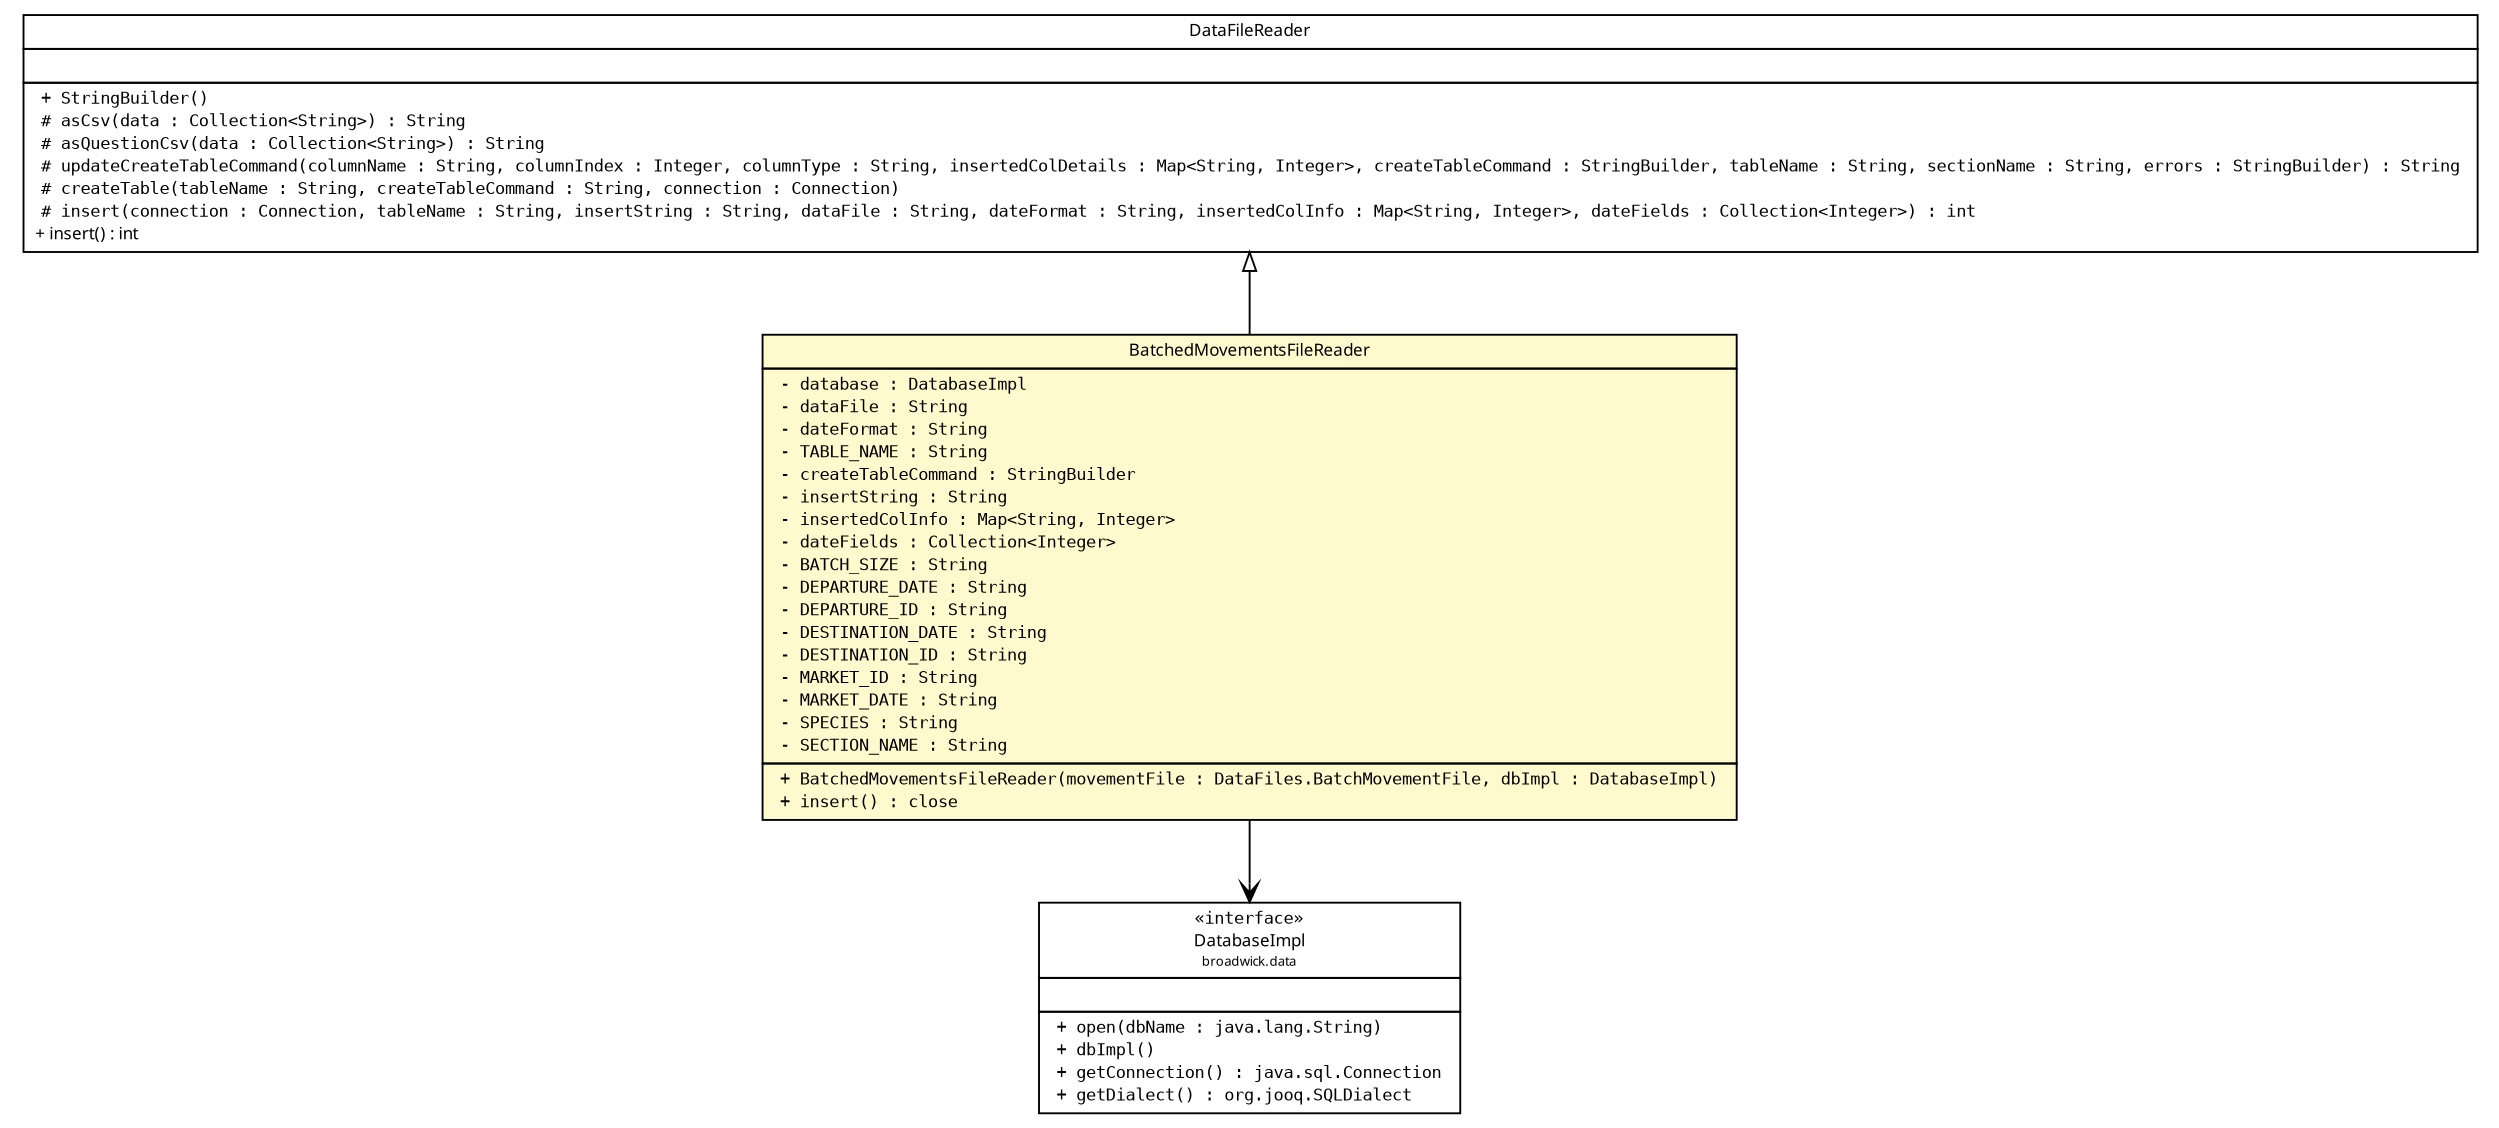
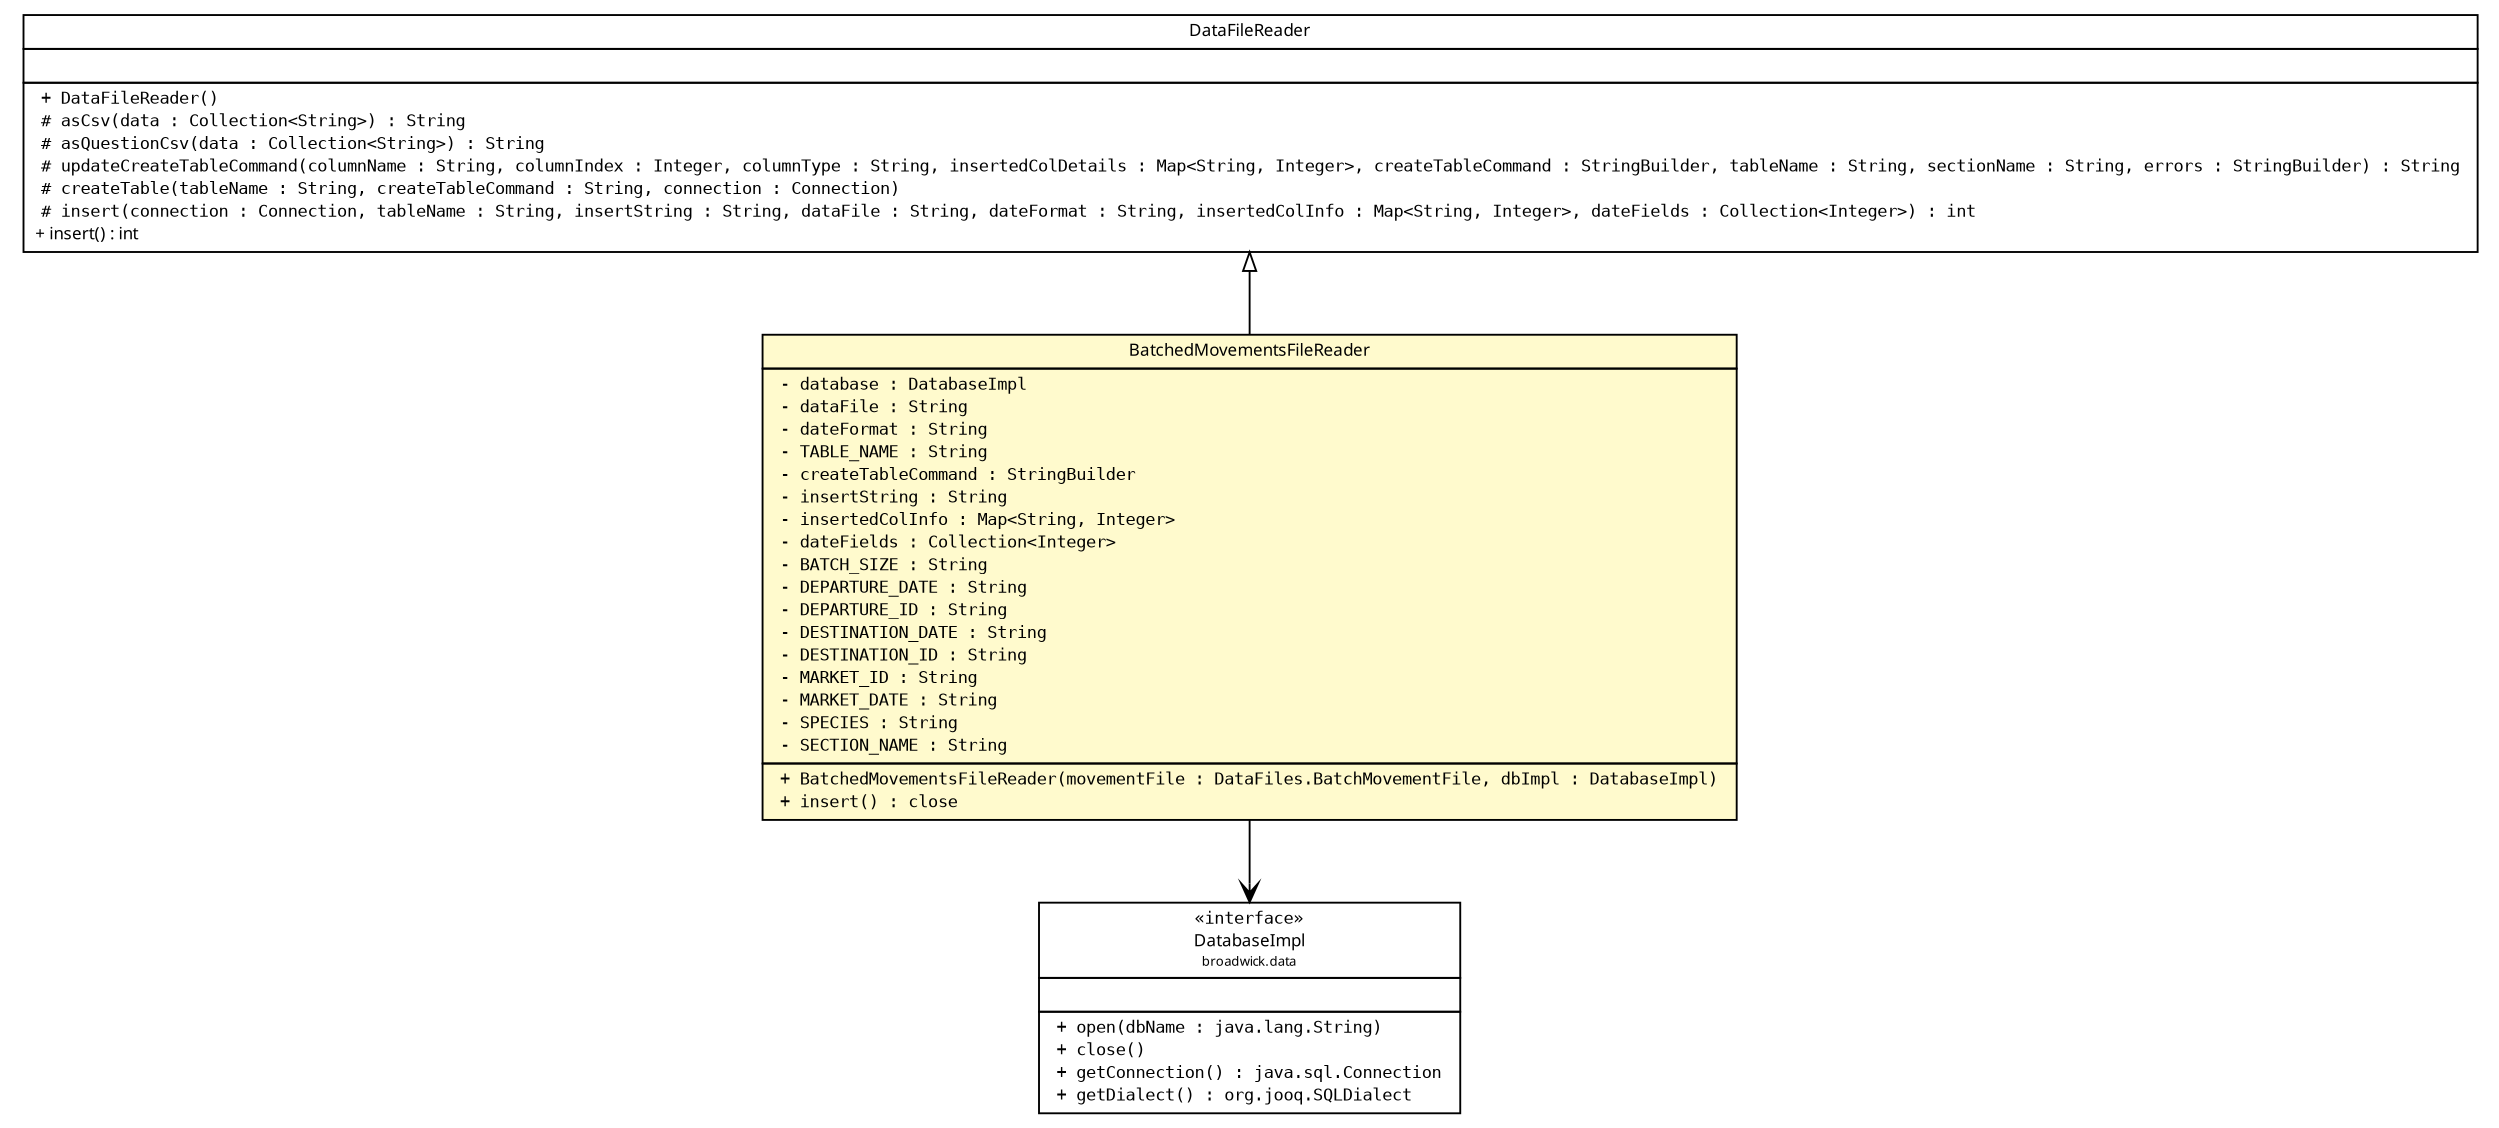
node "DataFileReader": text "+ StringBuilder()" -> "+ DataFileReader()"
node "DatabaseImpl": text "+ dbImpl()" -> "+ close()"
